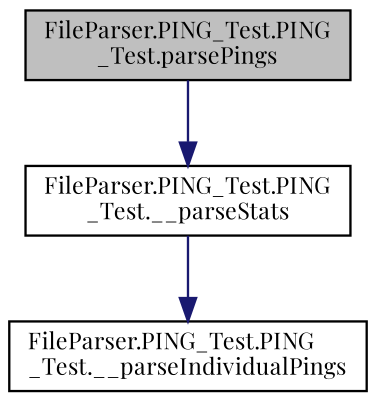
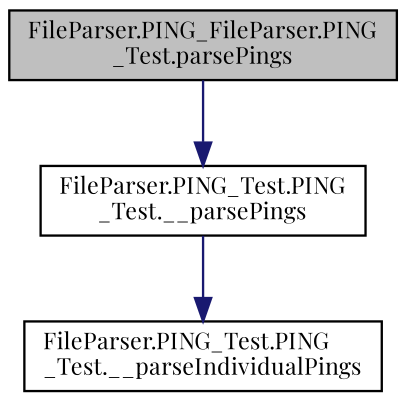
node "FileParser.PING_Test.PING _Test.parsePings": label "FileParser.PING_Test.PING _Test.parsePings" -> "FileParser.PING_FileParser.PING _Test.parsePings"
node "FileParser.PING_Test.PING _Test.__parseStats": label "FileParser.PING_Test.PING _Test.__parseStats" -> "FileParser.PING_Test.PING _Test.__parsePings"
